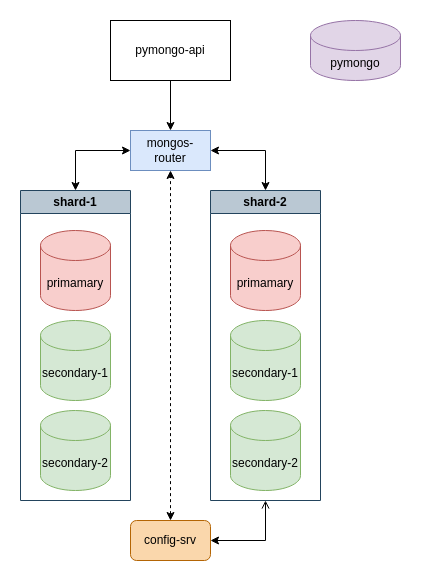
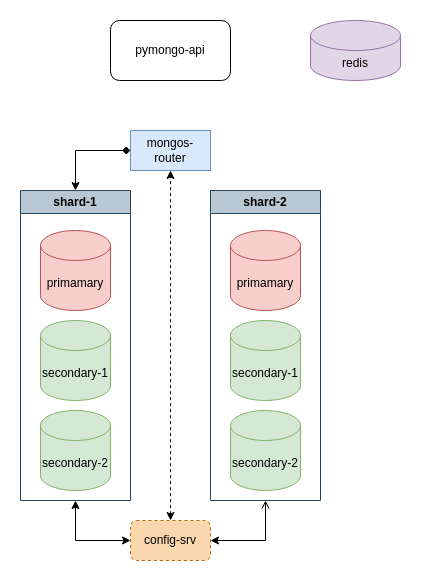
node "pymongo-api": shape rectangle -> rounded rectangle
node "pymongo": label "pymongo" -> "redis"
edge "pymongo-api" -> "mongos-router": removed
edge "mongos-router" -- "shard-1": arrowhead classic -> diamond
edge "mongos-router" -- "shard-2": removed
edge "shard-1" -- "config-srv": added
node "config-srv": style solid -> dashed
